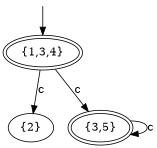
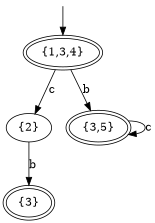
edge "{1,3,4}" -> "{3,5}": label "c" -> "b"
node "{3}": added
